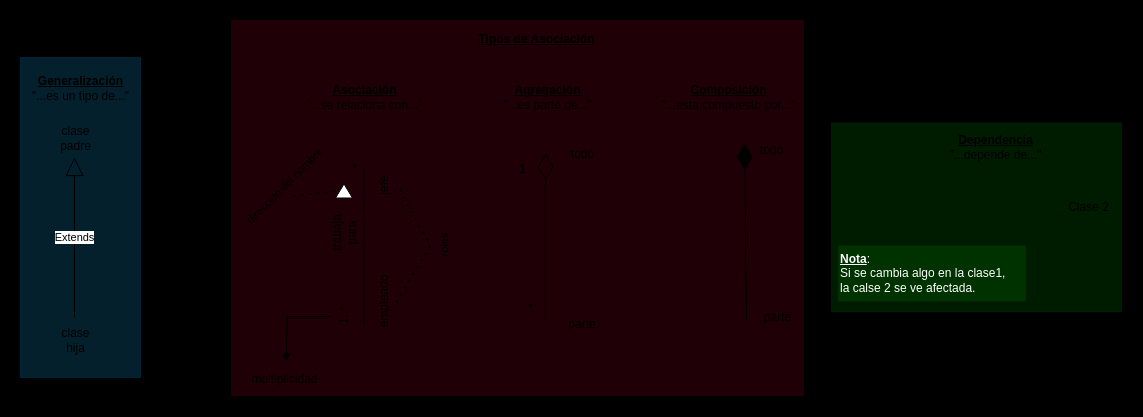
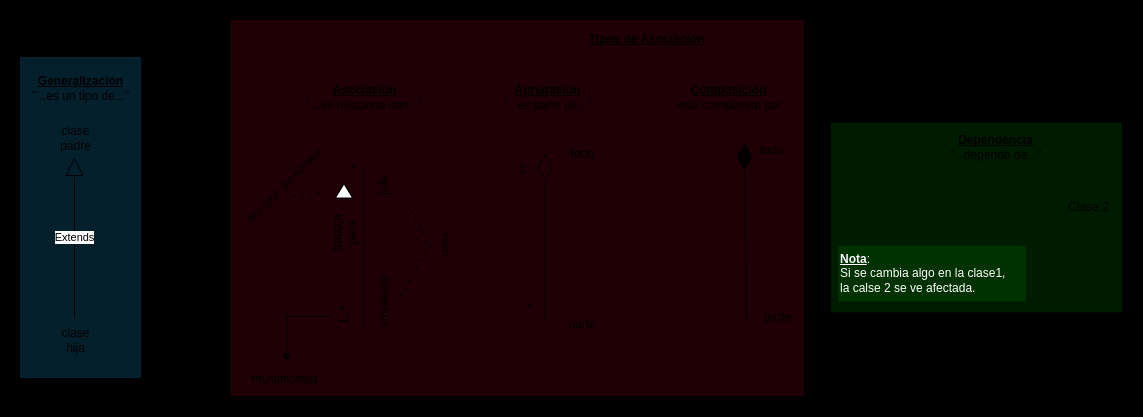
node "Tipos de Asociación": moved (536, 40) -> (646, 40)
